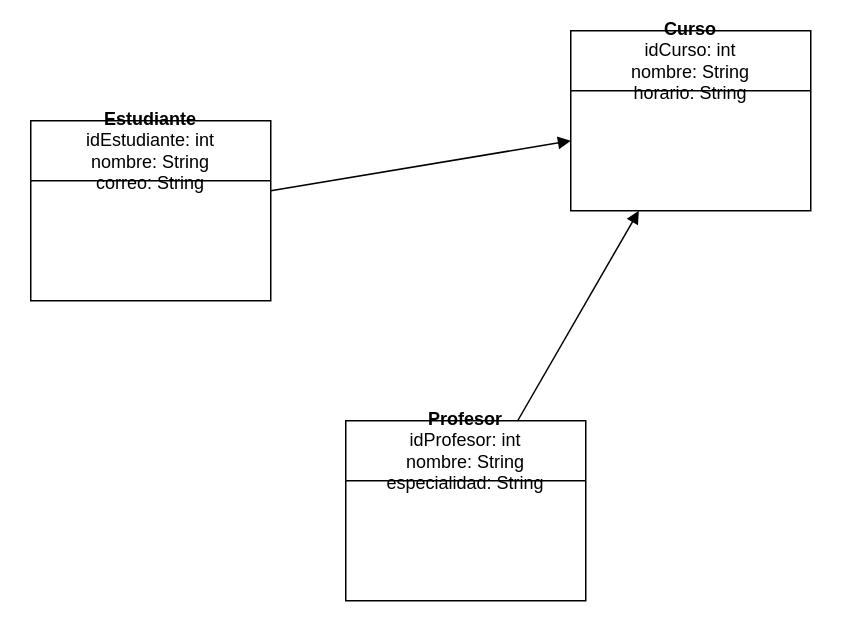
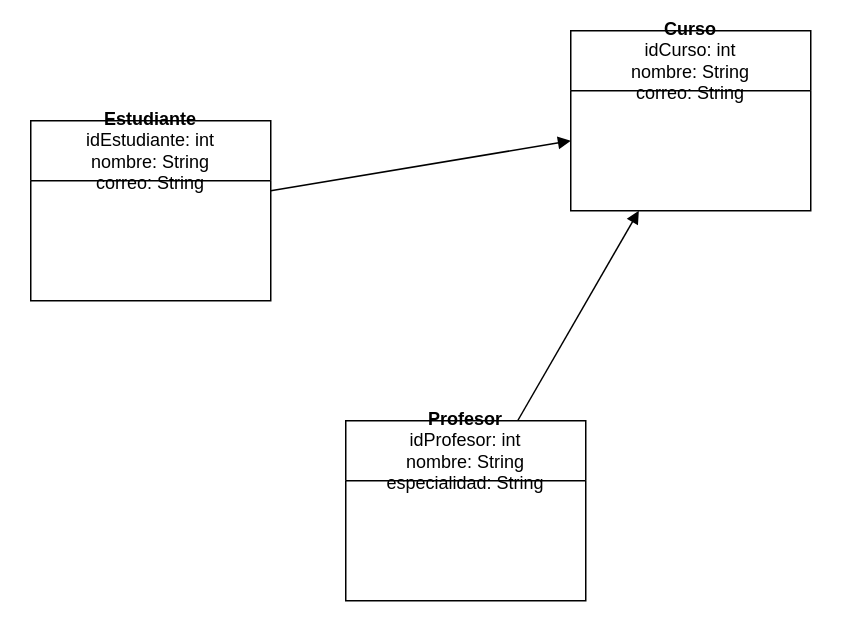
node "Curso idCurso: int nombre: String horario: String": label "Curso idCurso: int nombre: String horario: String" -> "Curso idCurso: int nombre: String correo: String"
